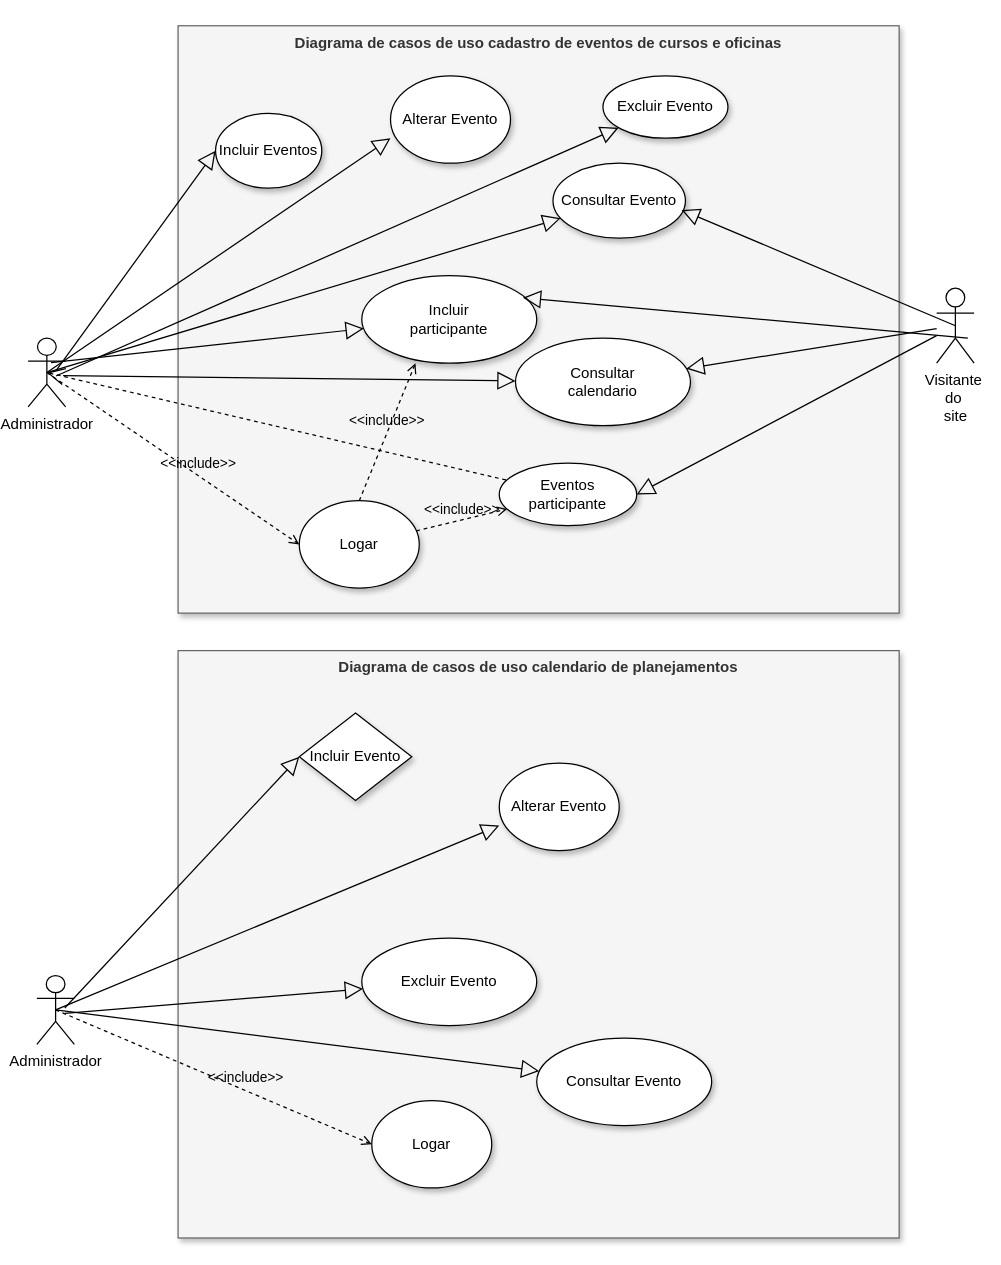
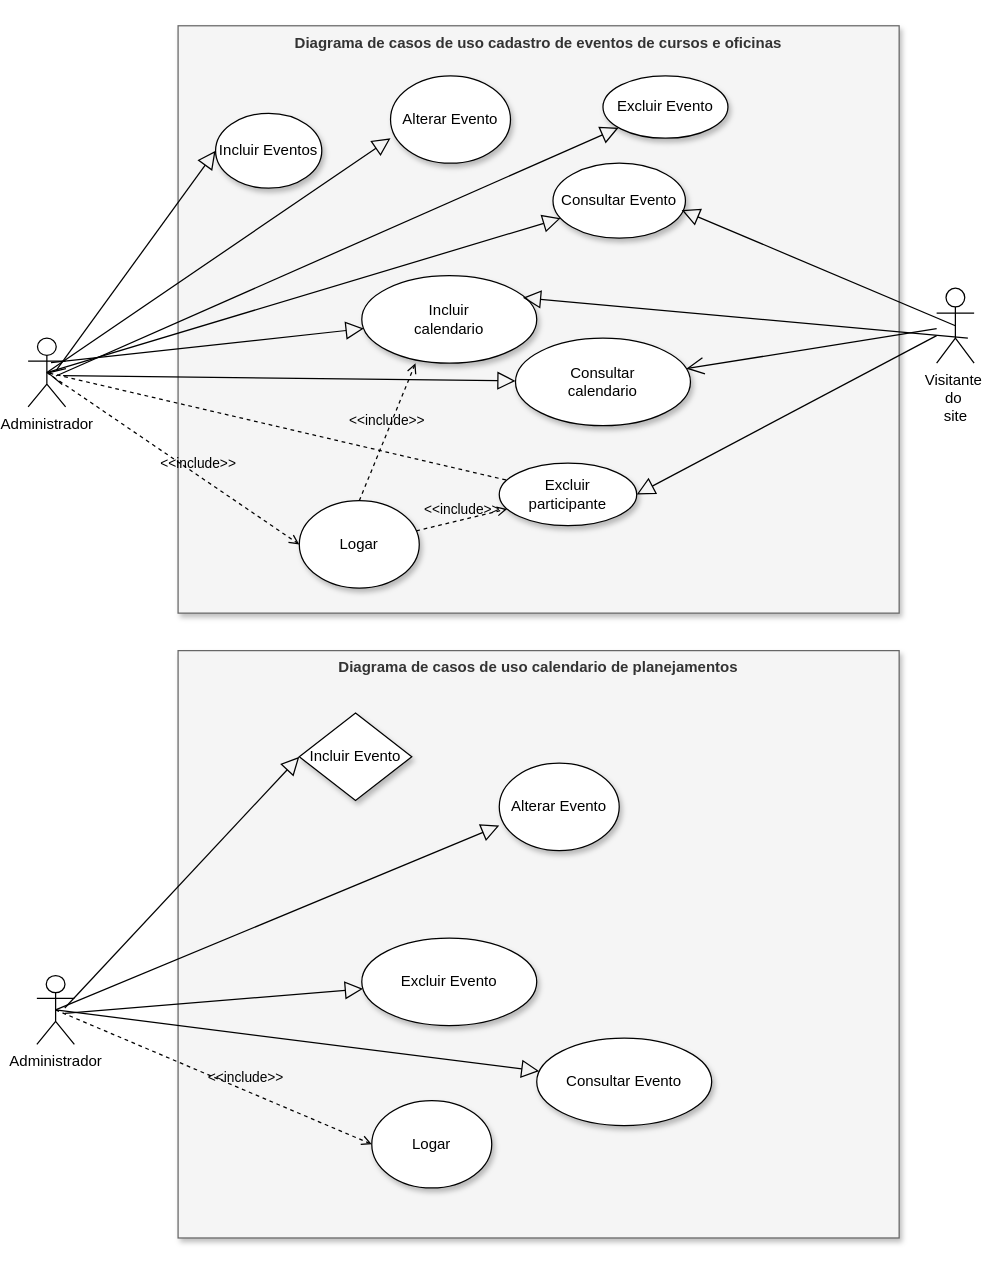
node "Incluir participante": label "Incluir participante" -> "Incluir calendario"
edge "Visitante do site" -> "Consultar calendario": arrowhead block -> open
node "Eventos participante": label "Eventos participante" -> "Excluir participante"
